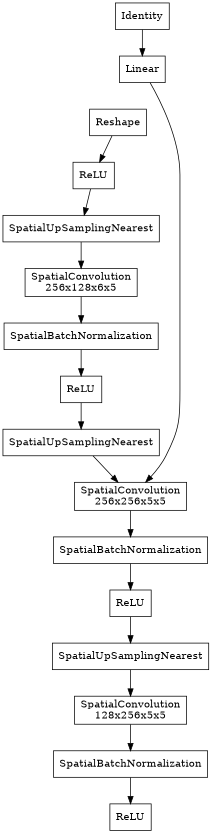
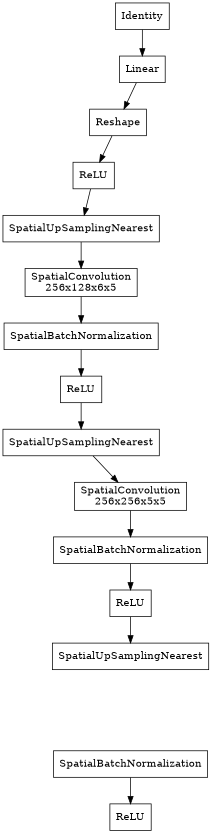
edge "Linear" -> "SpatialConvolution 256x256x5x5": now "Linear" -> "Reshape"
node "SpatialConvolution 128x256x5x5": removed
